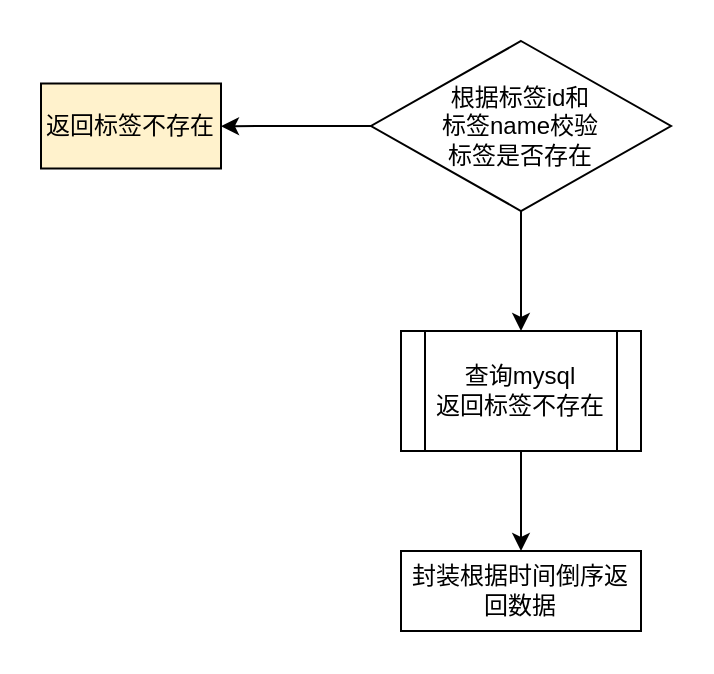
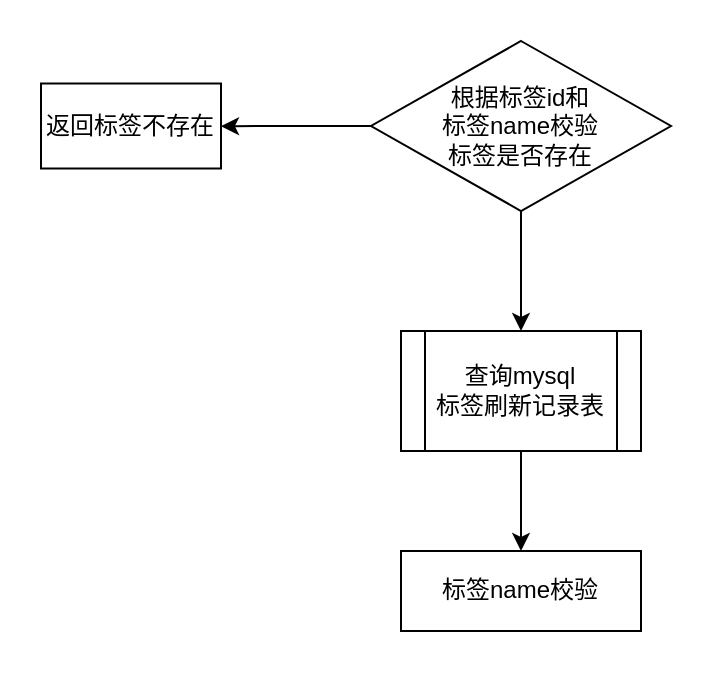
node "返回标签不存在": fillcolor #fff2cc -> #ffffff
node "查询mysql 返回标签不存在": label "查询mysql 返回标签不存在" -> "查询mysql 标签刷新记录表"
node "封装根据时间倒序返回数据": label "封装根据时间倒序返回数据" -> "标签name校验"
